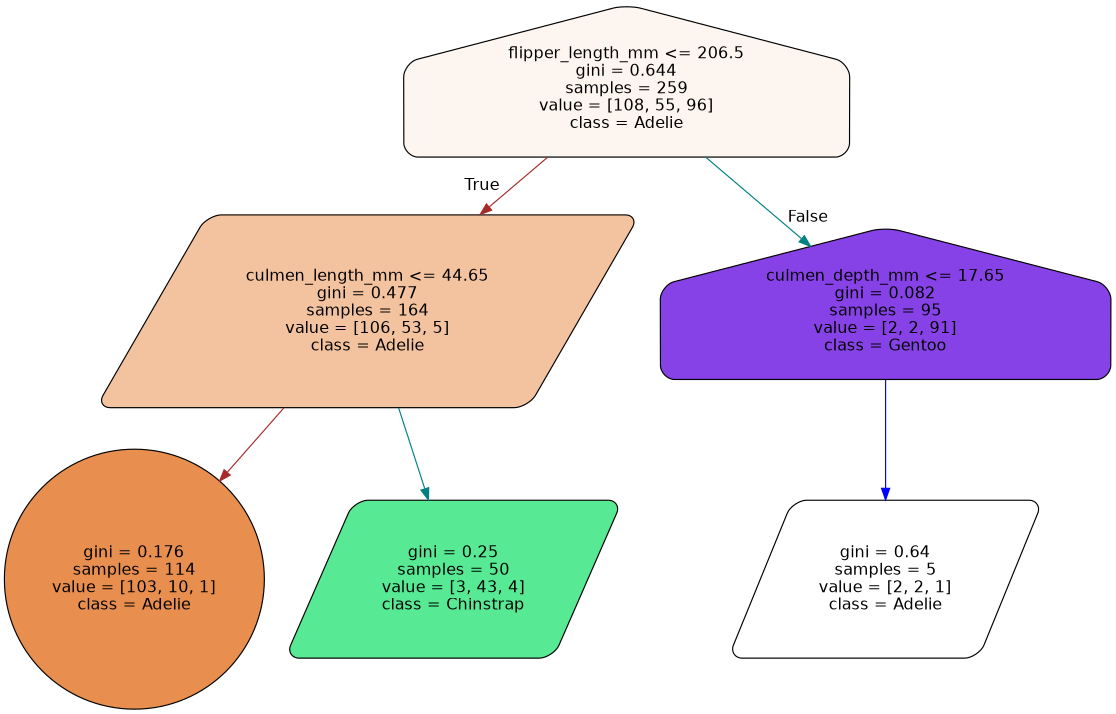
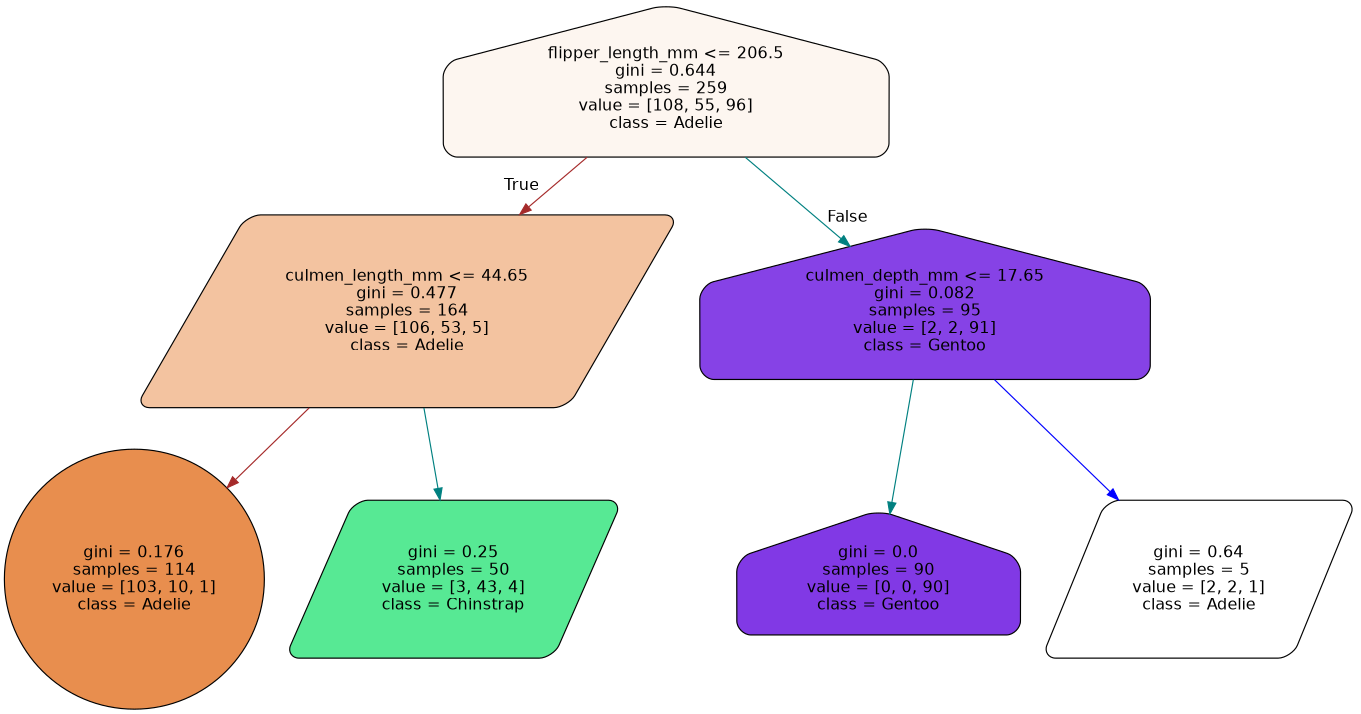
node "gini = 0.0 samples = 90 value = [0, 0, 90] class = Gentoo": added
